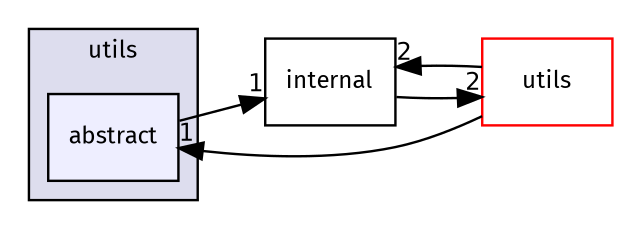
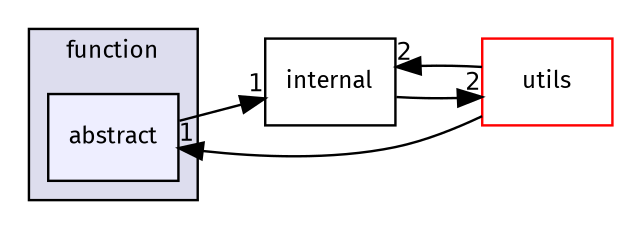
cluster "utils": label "utils" -> "function"
